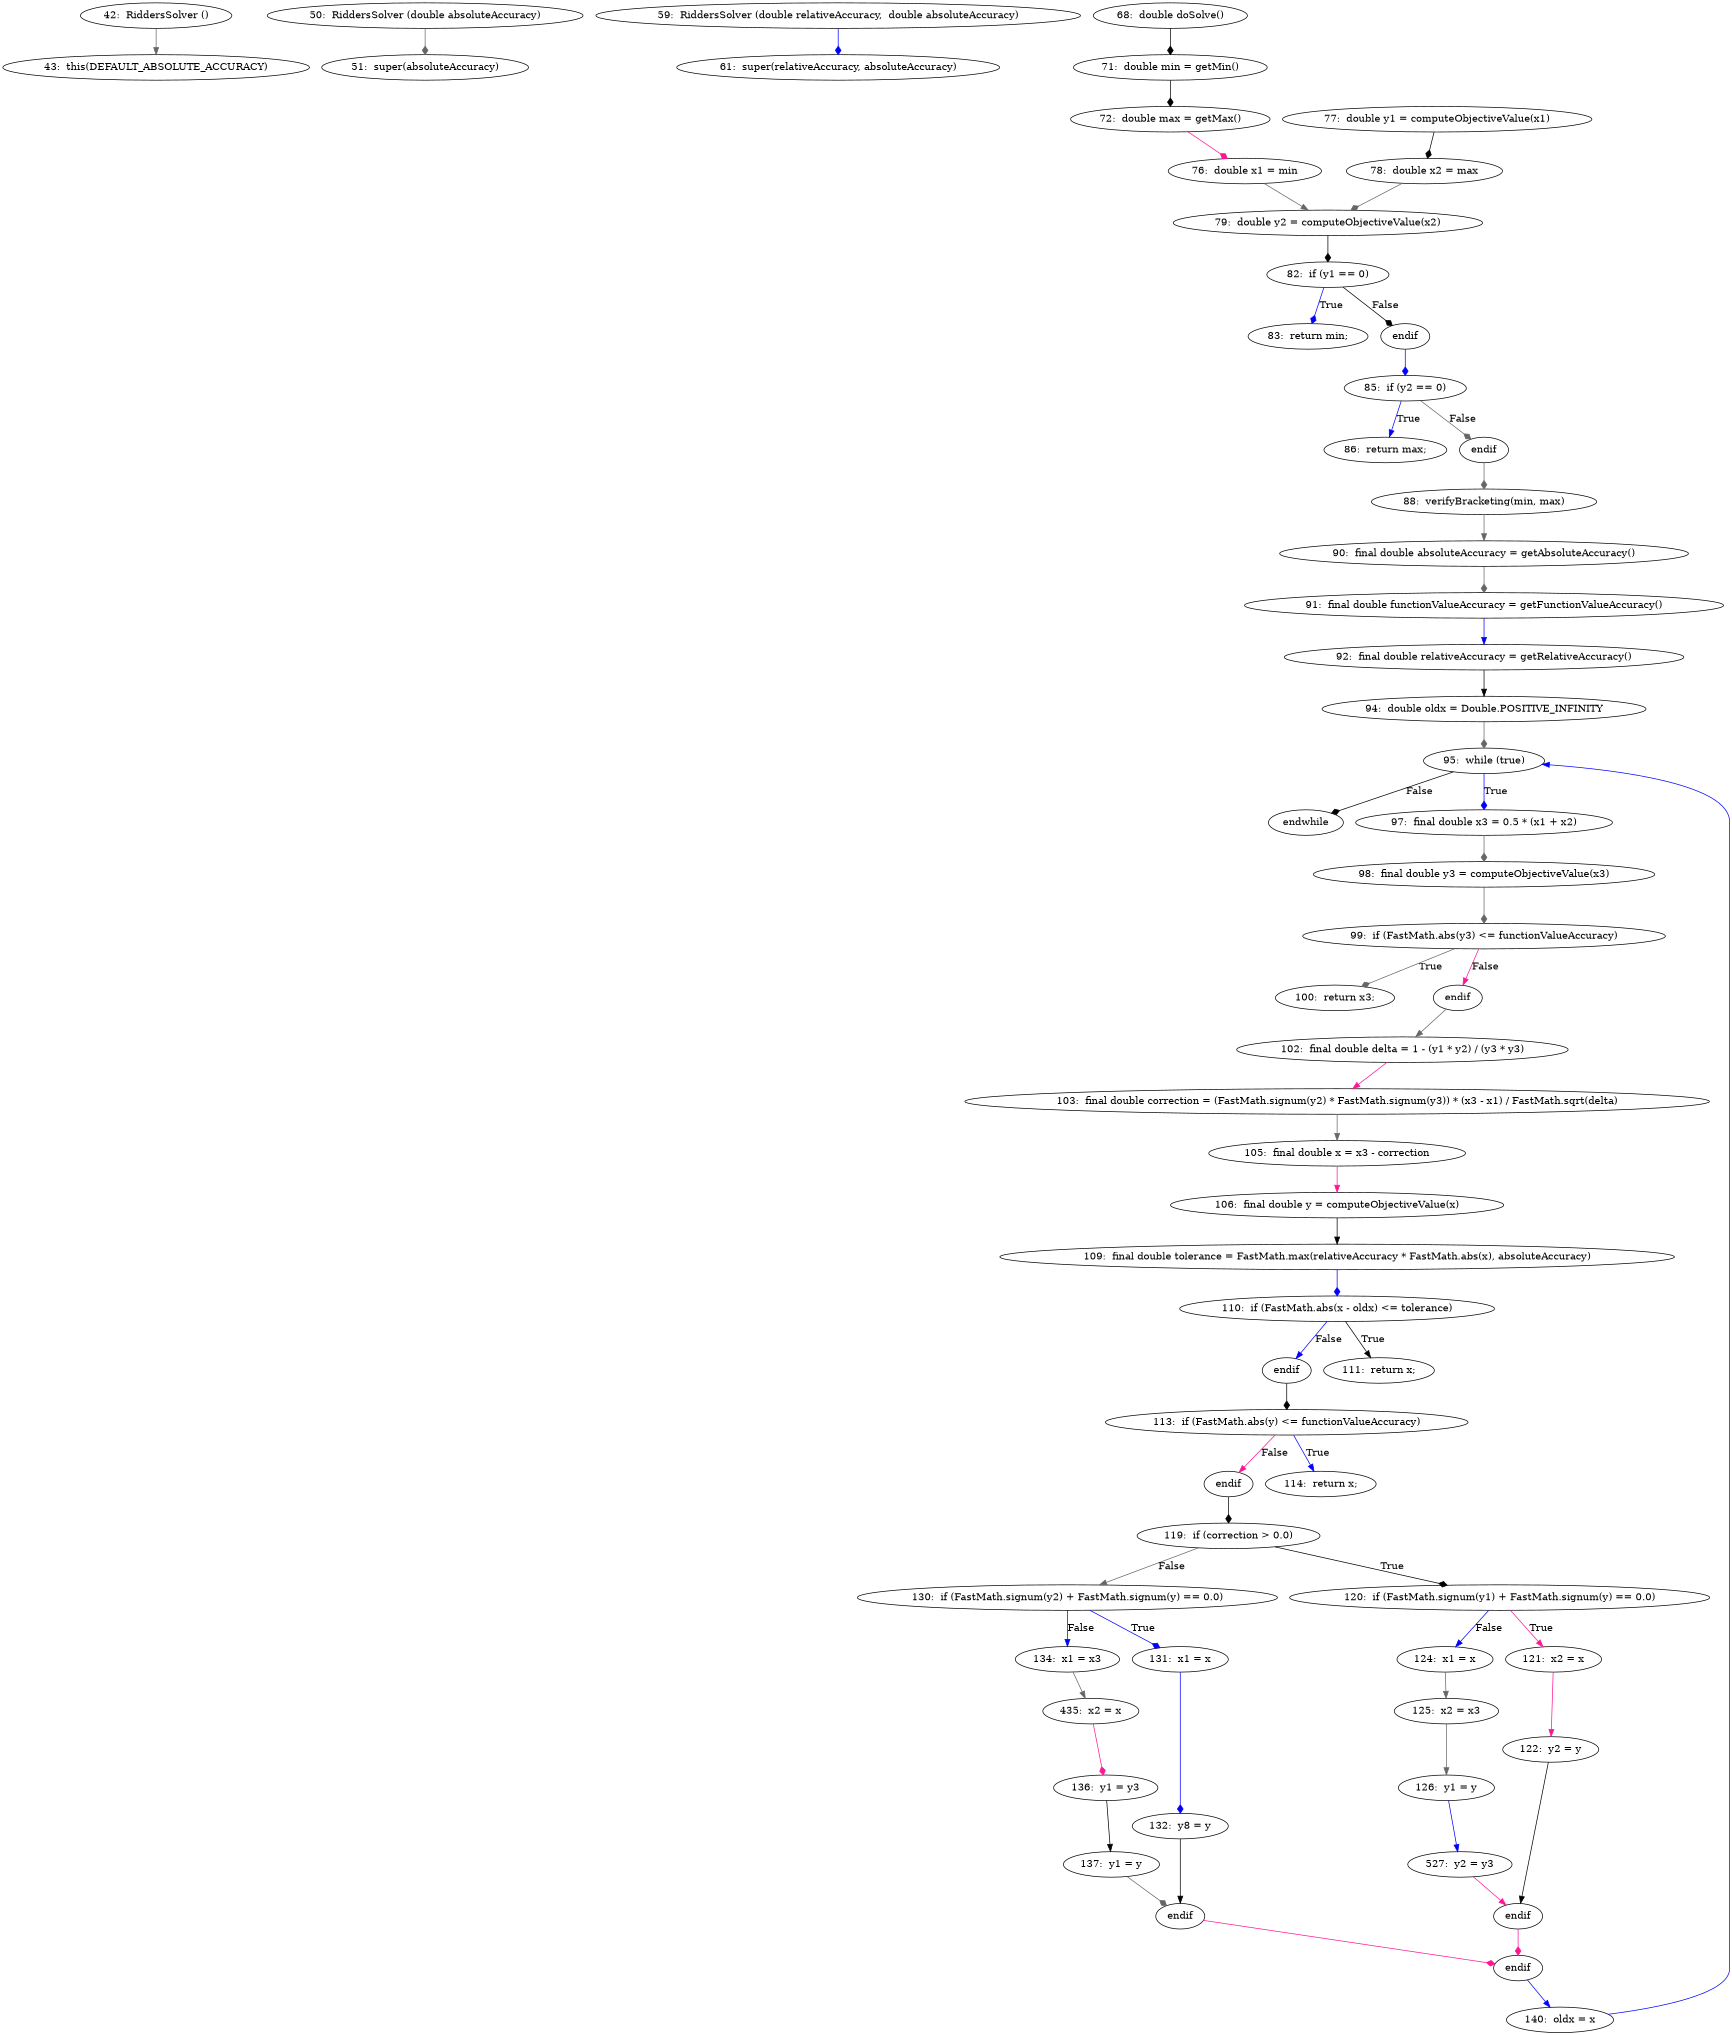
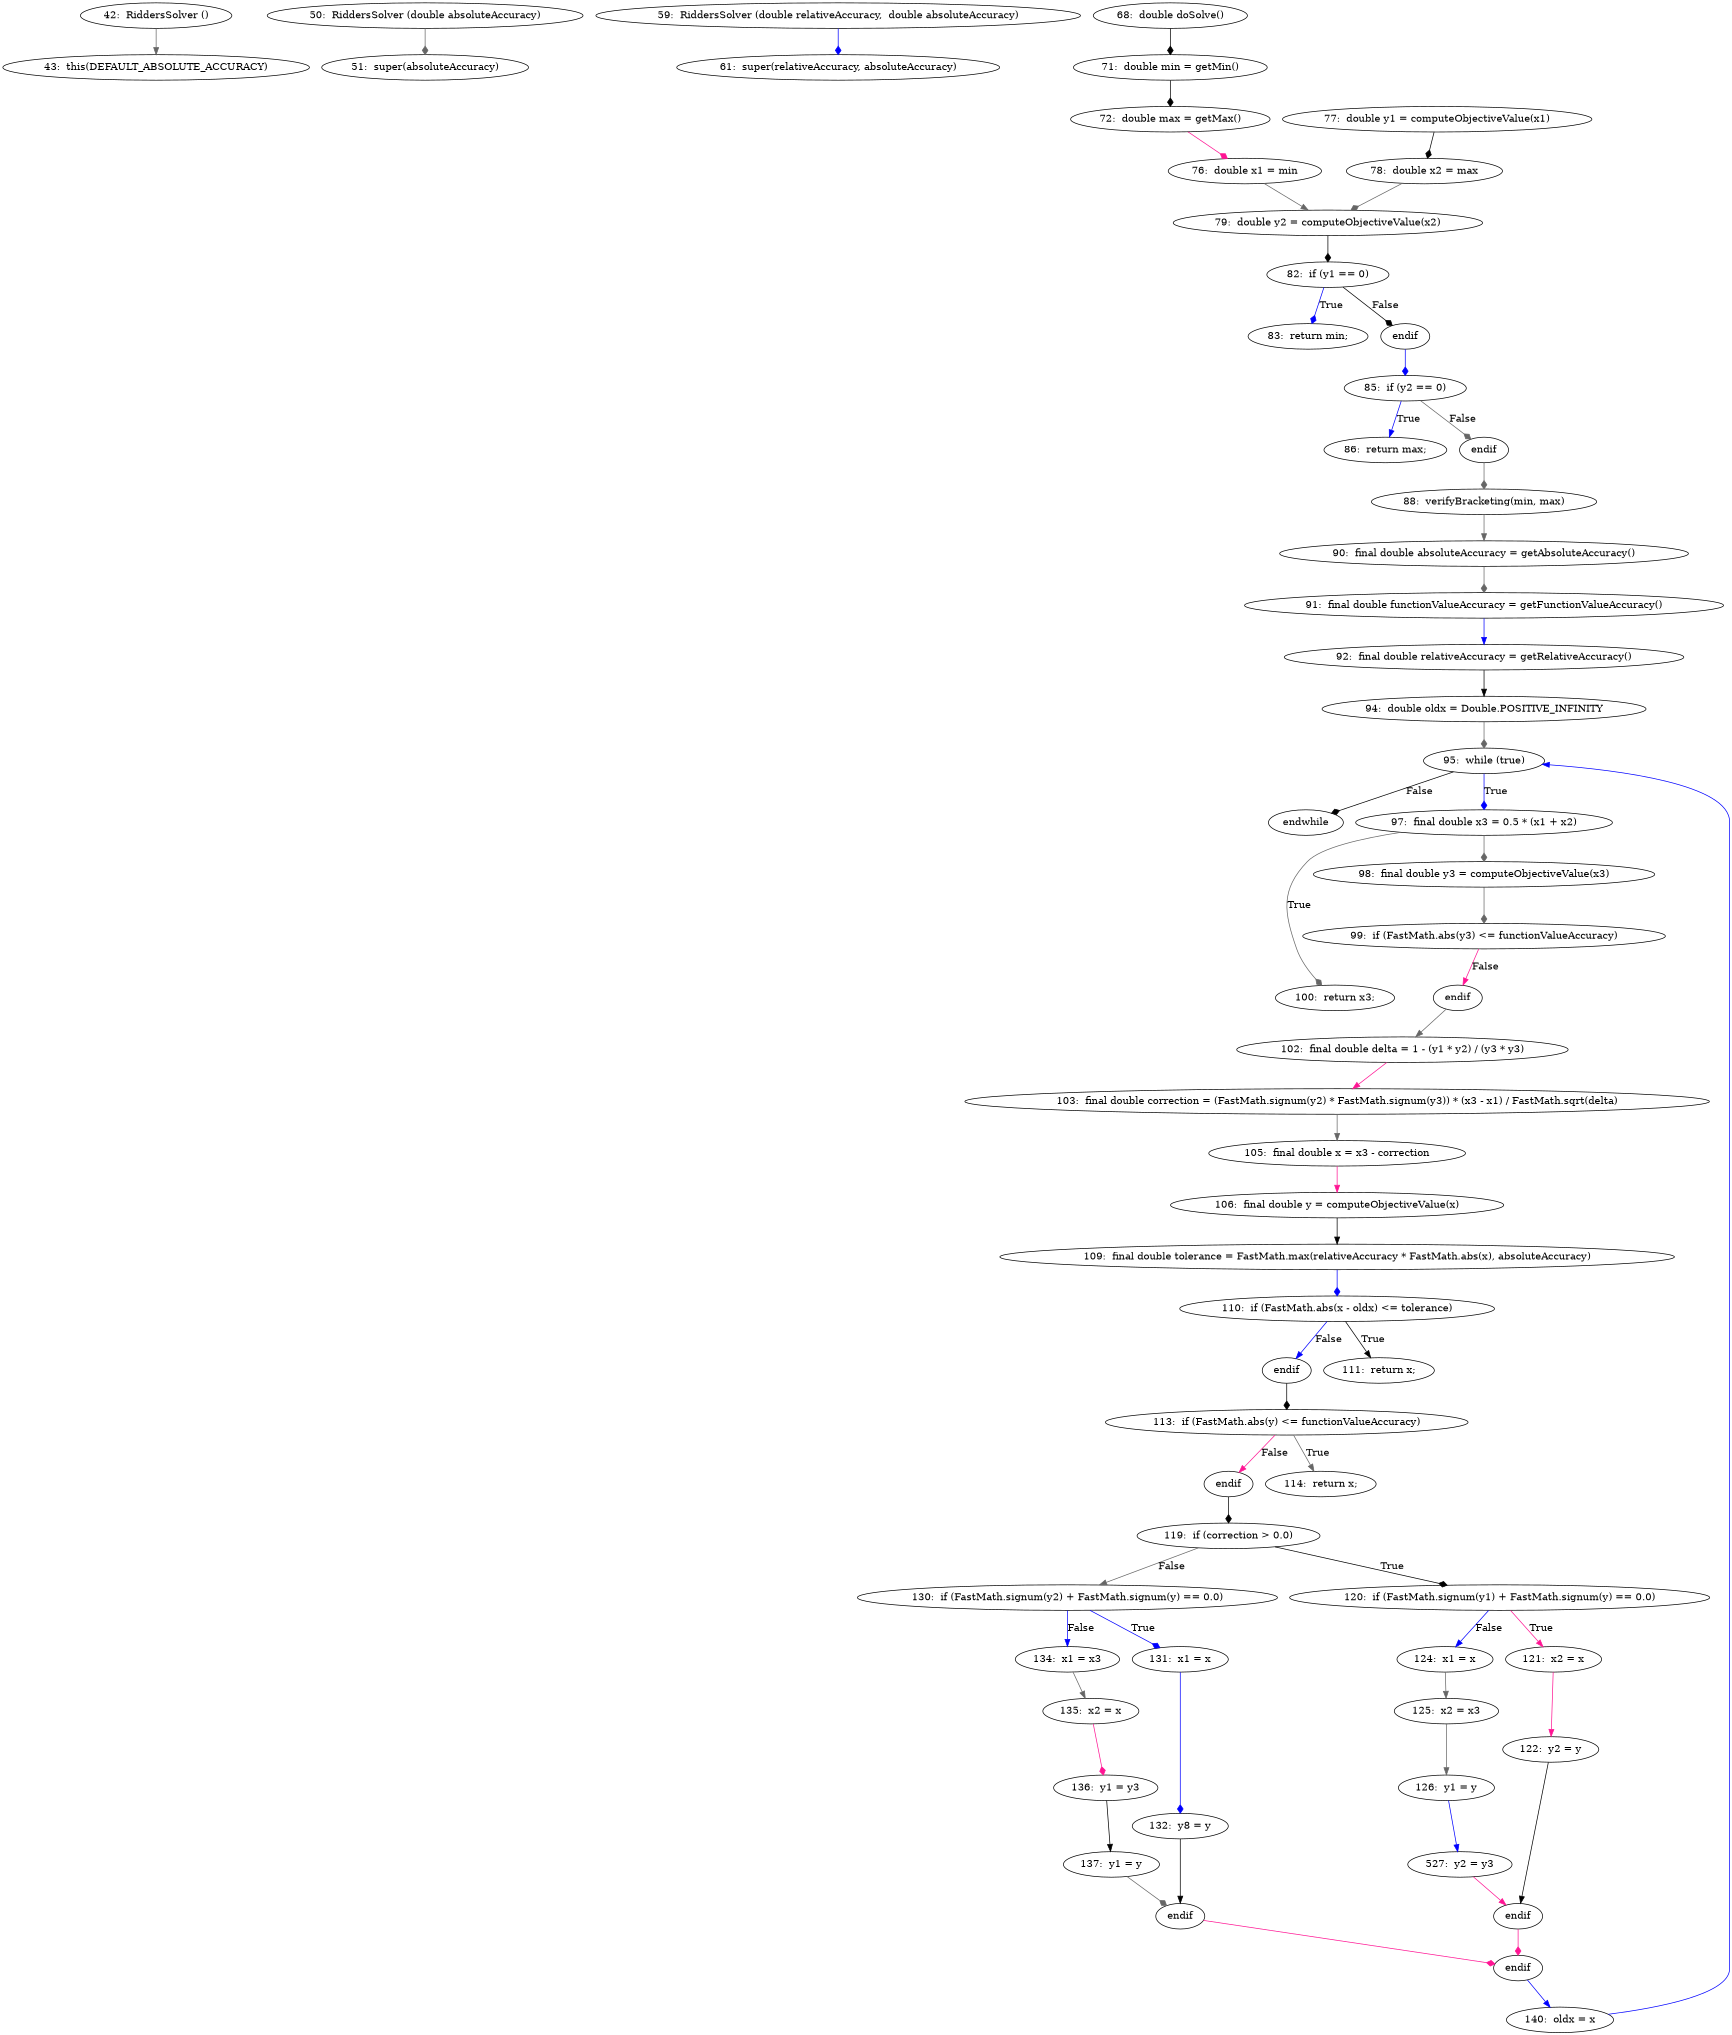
edge "99:  if (FastMath.abs(y3) <= functionValueAccuracy)" -> "100:  return x3;": now "97:  final double x3 = 0.5 * (x1 + x2)" -> "100:  return x3;"
edge "113:  if (FastMath.abs(y) <= functionValueAccuracy)" -> "114:  return x;": color blue -> gray40
node "435:  x2 = x": label "435:  x2 = x" -> "135:  x2 = x"
